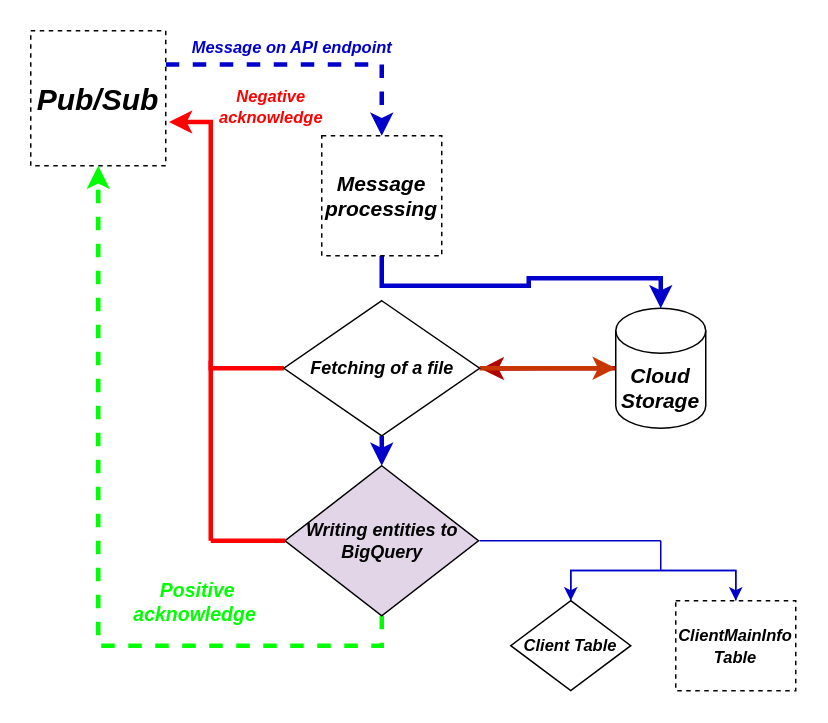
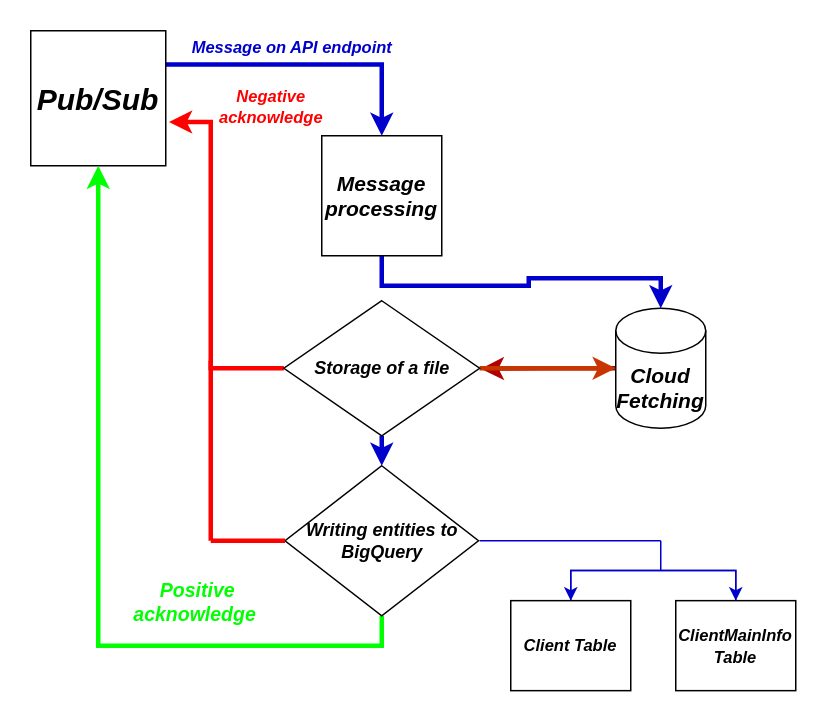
edge "Pub/Sub" -> "Message processing": style dashed -> solid
node "Pub/Sub": style dashed -> solid
node "Message processing": style dashed -> solid
node "Fetching of a file": label "Fetching of a file" -> "Storage of a file"
node "Cloud Storage": label "Cloud Storage" -> "Cloud Fetching"
node "Writing entities to BigQuery": fillcolor #e1d5e7 -> #ffffff
edge "Writing entities to BigQuery" -> "Pub/Sub": style dashed -> solid
node "Client Table": shape diamond -> rectangle
node "ClientMainInfo Table": style dashed -> solid
